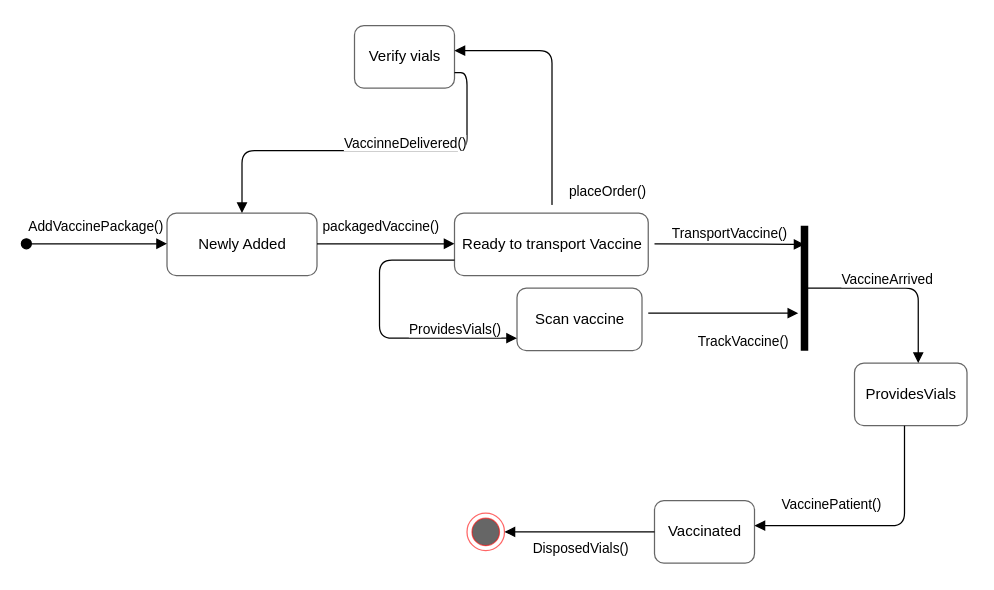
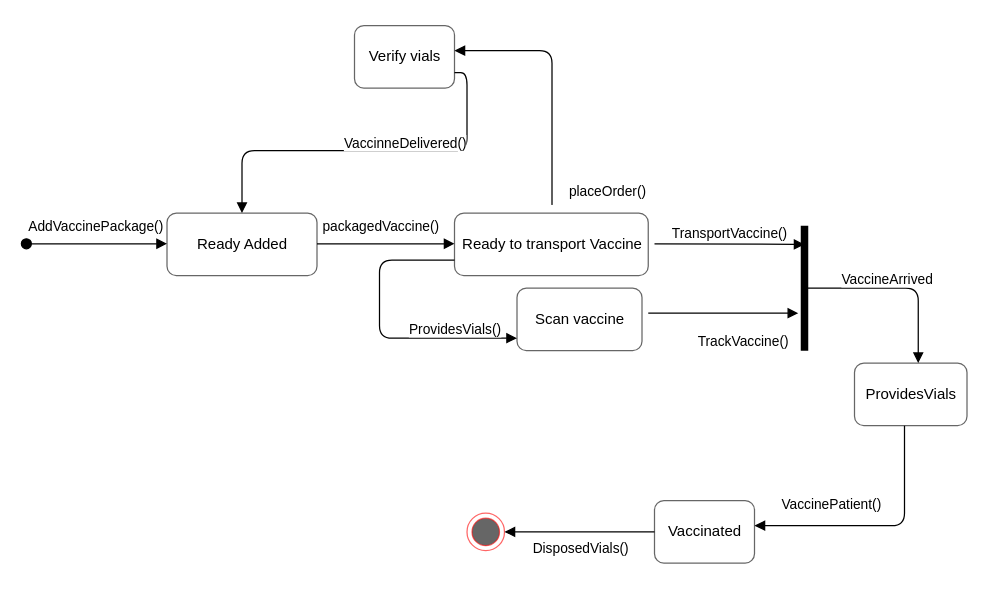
node "Newly Added": label "Newly Added" -> "Ready Added"
